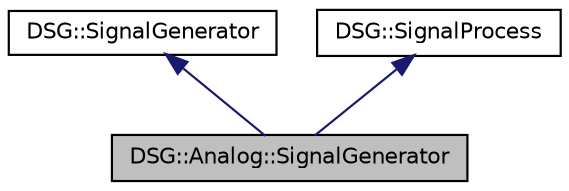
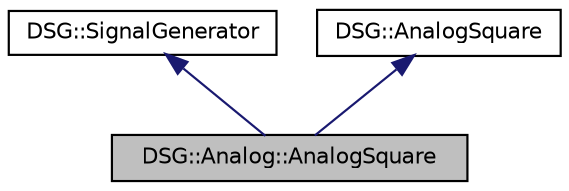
node "DSG::SignalProcess": label "DSG::SignalProcess" -> "DSG::AnalogSquare"
node "DSG::Analog::SignalGenerator": label "DSG::Analog::SignalGenerator" -> "DSG::Analog::AnalogSquare"
